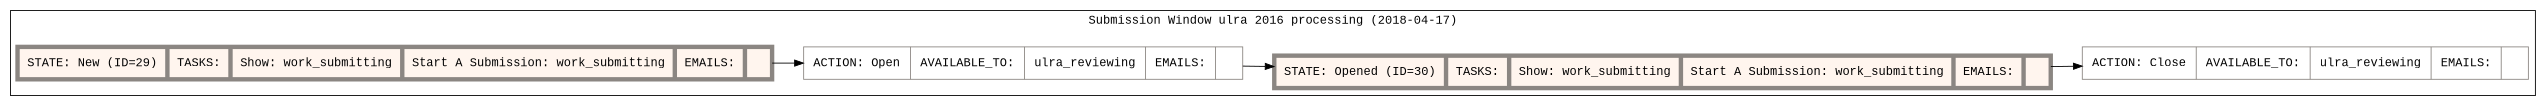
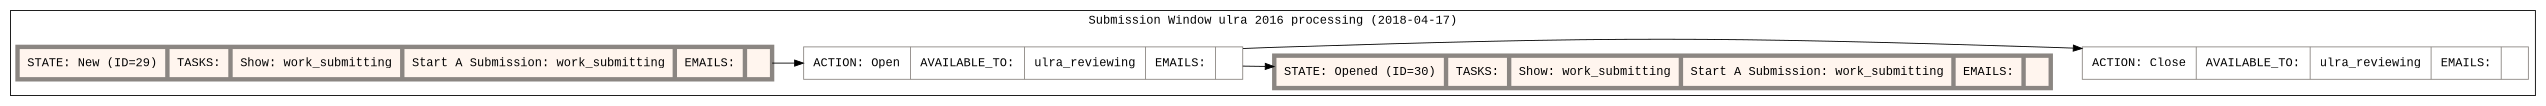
edge "STATE: Opened (ID=30)" -> "ACTION: Close": now "ACTION: Open" -> "ACTION: Close"
